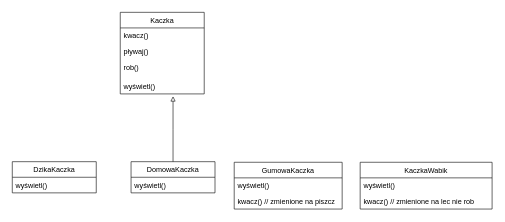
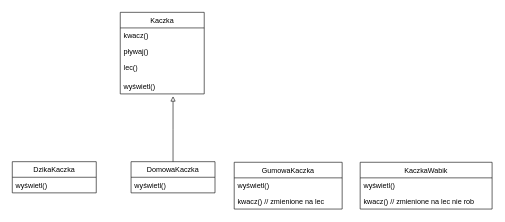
node "rob()": label "rob()" -> "lec()"
node "kwacz() // zmienione na piszcz": label "kwacz() // zmienione na piszcz" -> "kwacz() // zmienione na lec"
